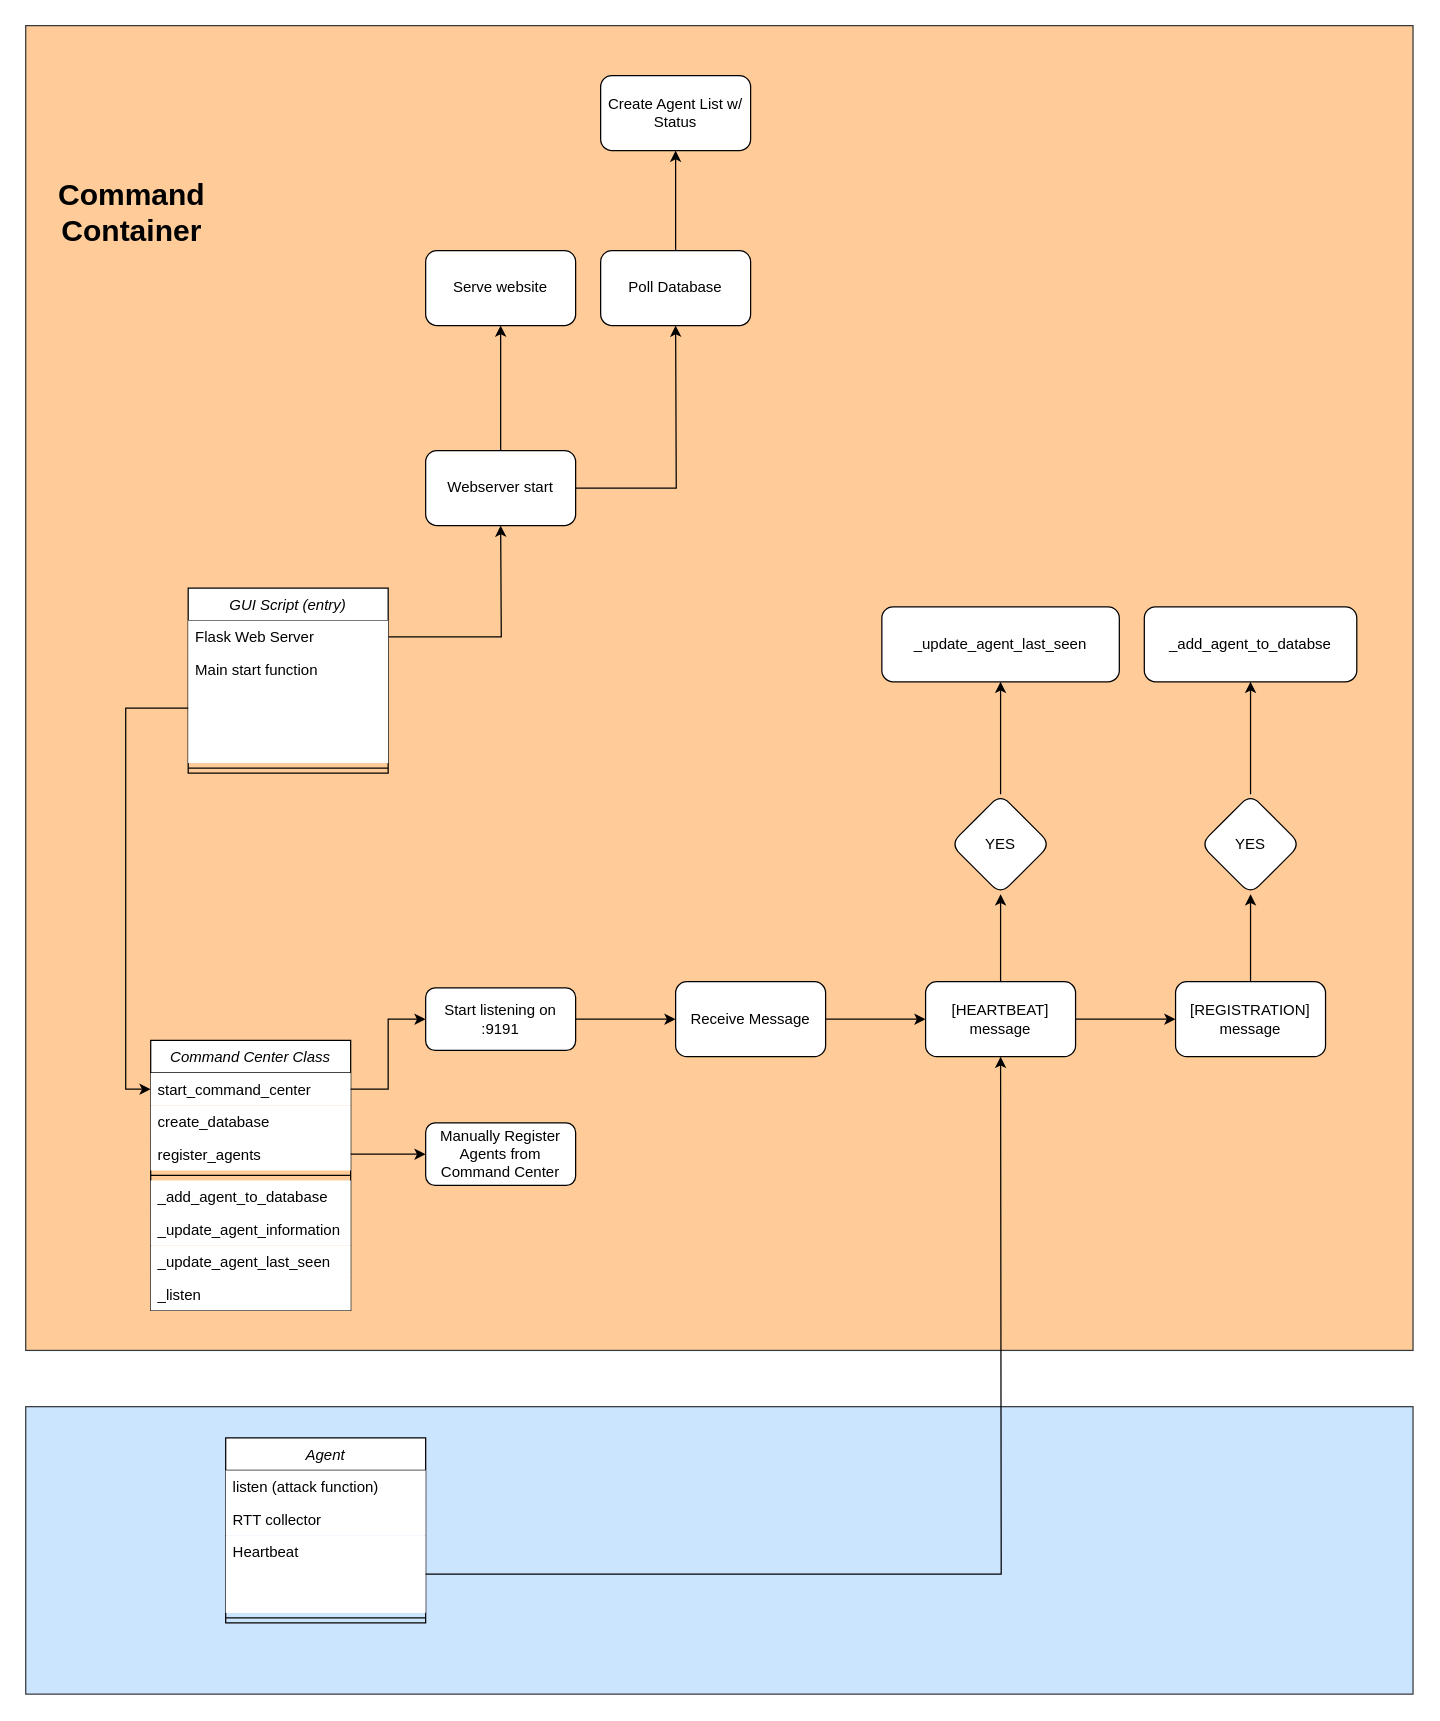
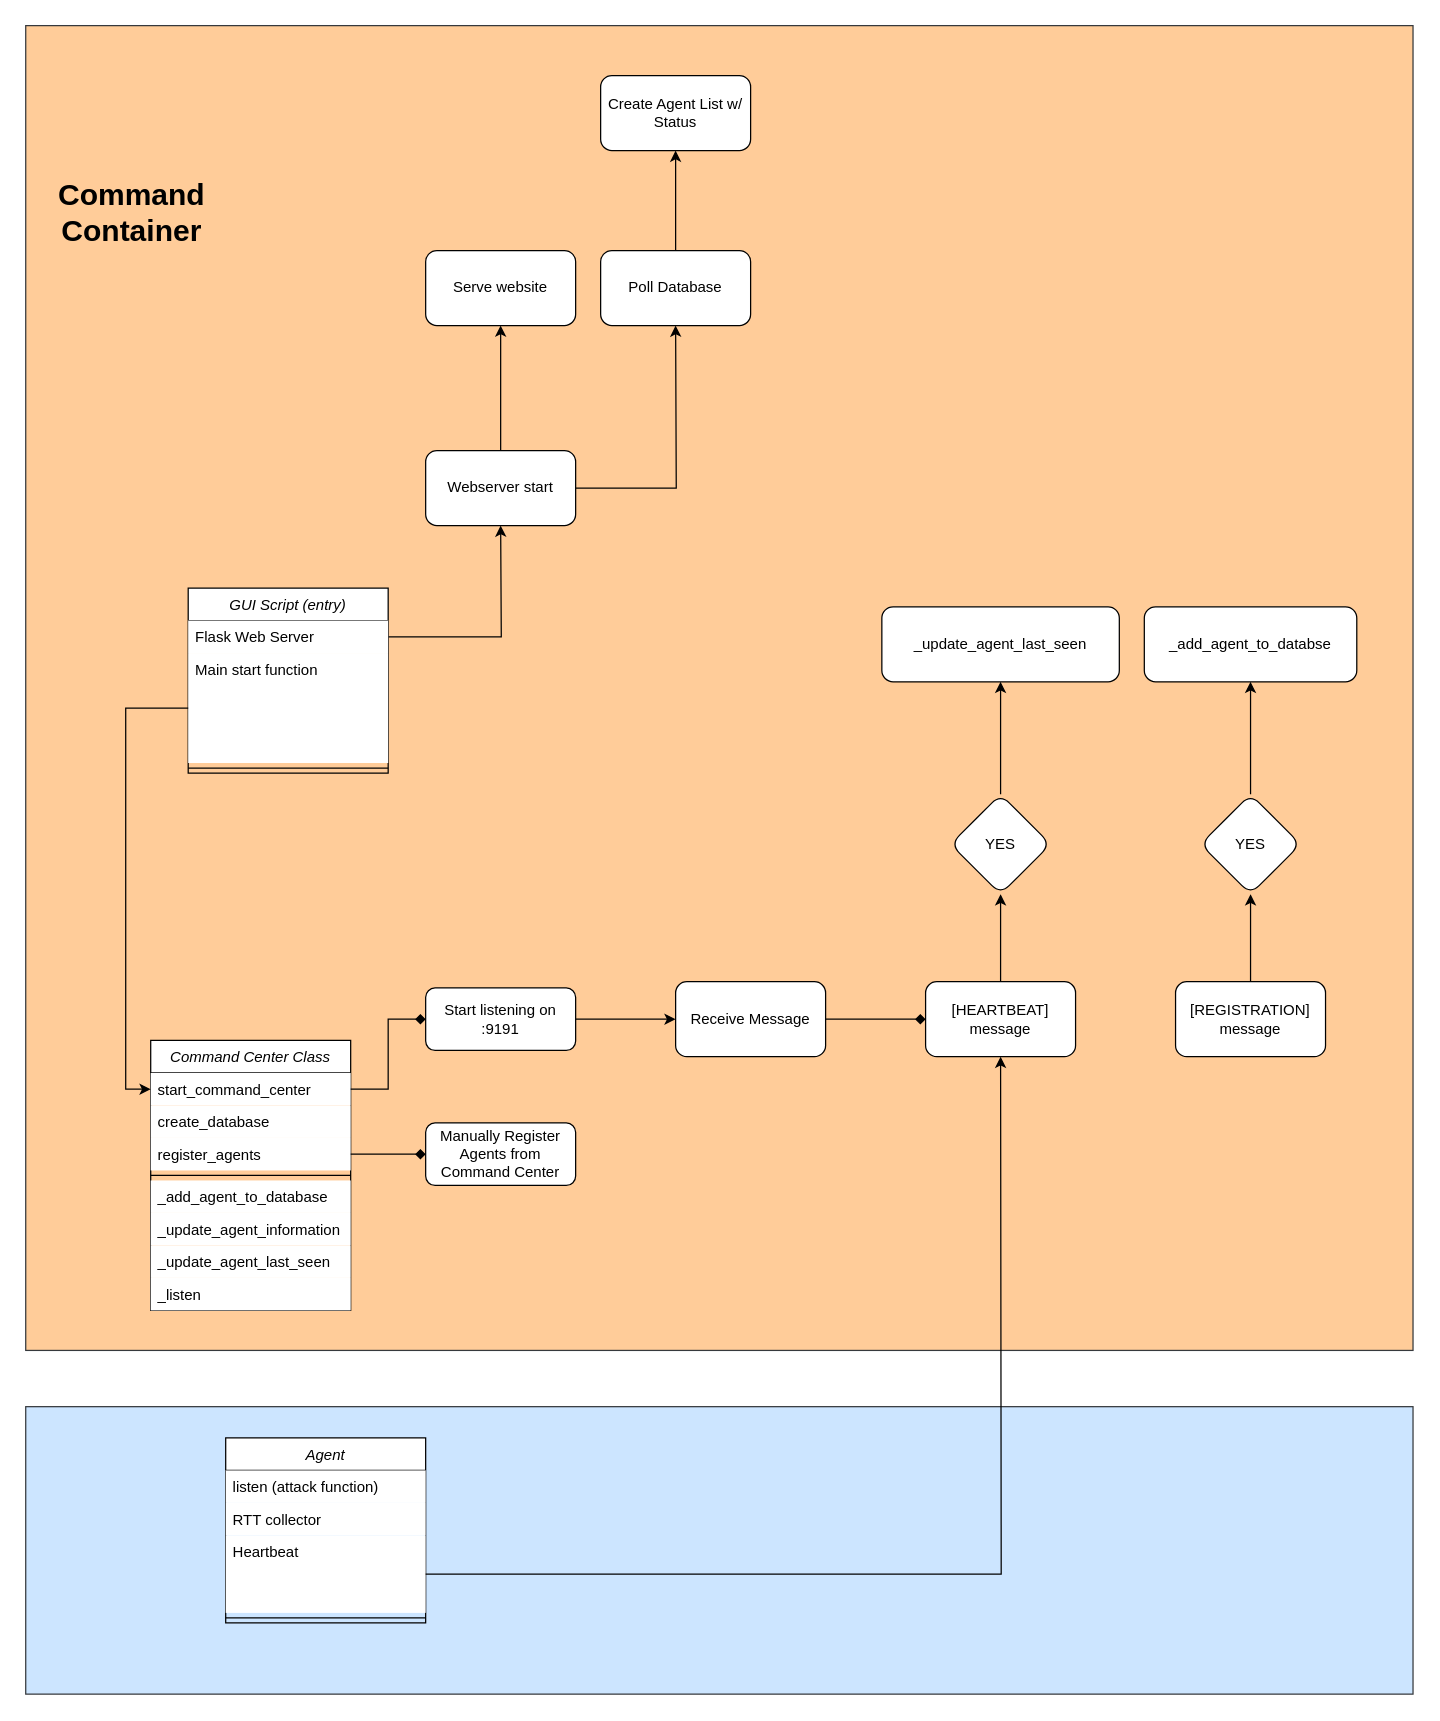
edge "start_command_center" -> "Start listening on :9191": arrowhead classic -> diamond
edge "Receive Message" -> "[HEARTBEAT] message": arrowhead classic -> diamond
edge "[HEARTBEAT] message" -> "[REGISTRATION] message": removed
edge "register_agents" -> "Manually Register Agents from Command Center": arrowhead classic -> diamond
